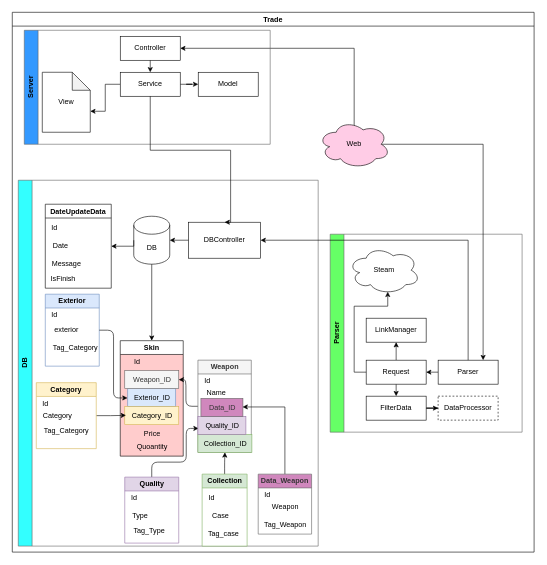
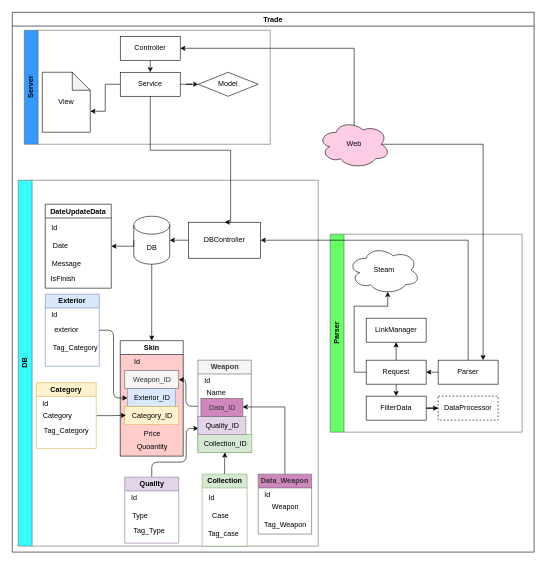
node "Model": shape rectangle -> diamond
